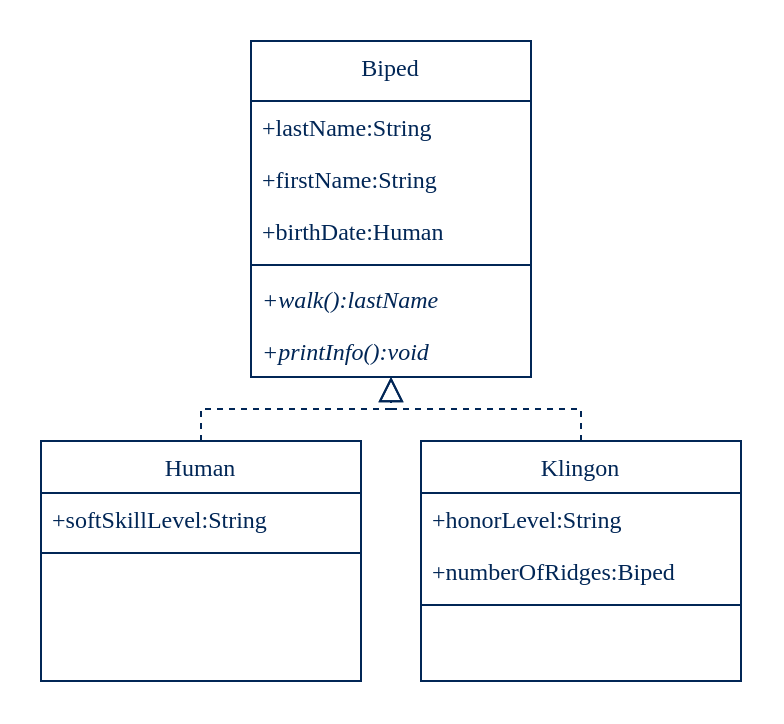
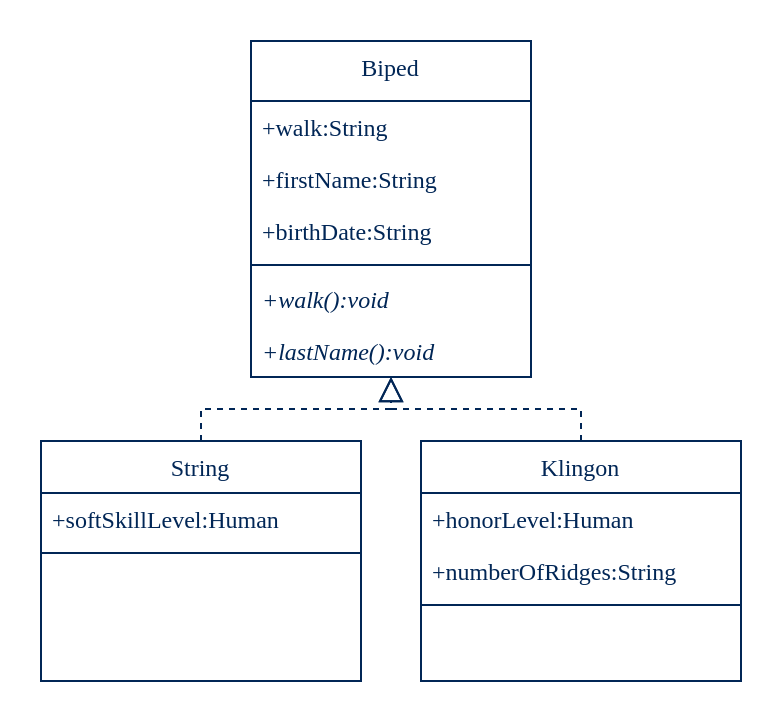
node "+lastName:String": label "+lastName:String" -> "+walk:String"
node "+birthDate:Human": label "+birthDate:Human" -> "+birthDate:String"
node "+walk():lastName": label "+walk():lastName" -> "+walk():void"
node "+printInfo():void": label "+printInfo():void" -> "+lastName():void"
node "Human": label "Human" -> "String"
node "+softSkillLevel:String": label "+softSkillLevel:String" -> "+softSkillLevel:Human"
node "+honorLevel:String": label "+honorLevel:String" -> "+honorLevel:Human"
node "+numberOfRidges:Biped": label "+numberOfRidges:Biped" -> "+numberOfRidges:String"
